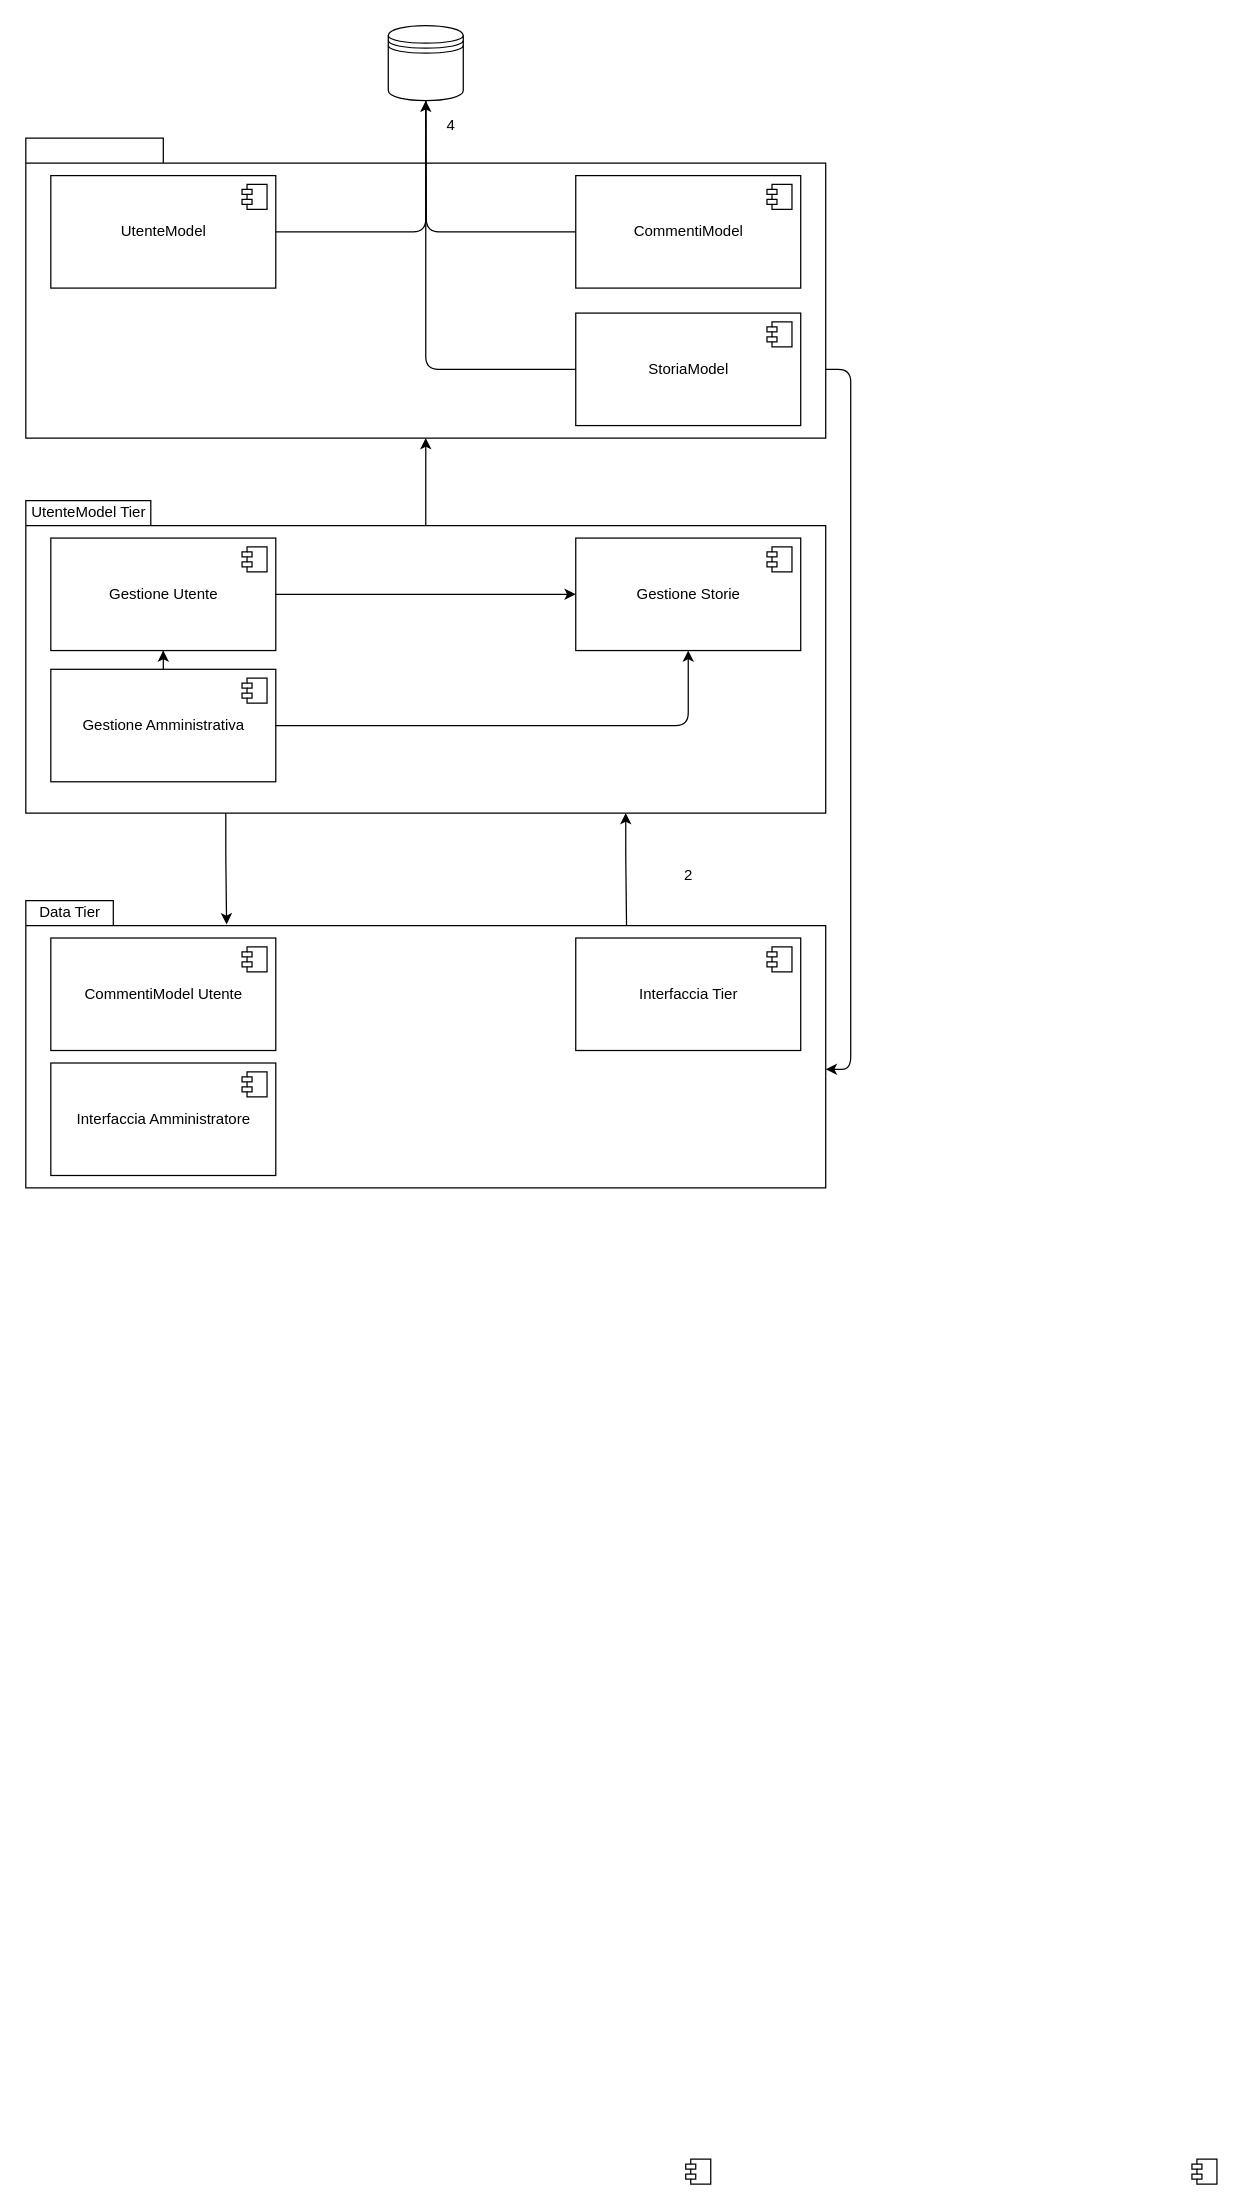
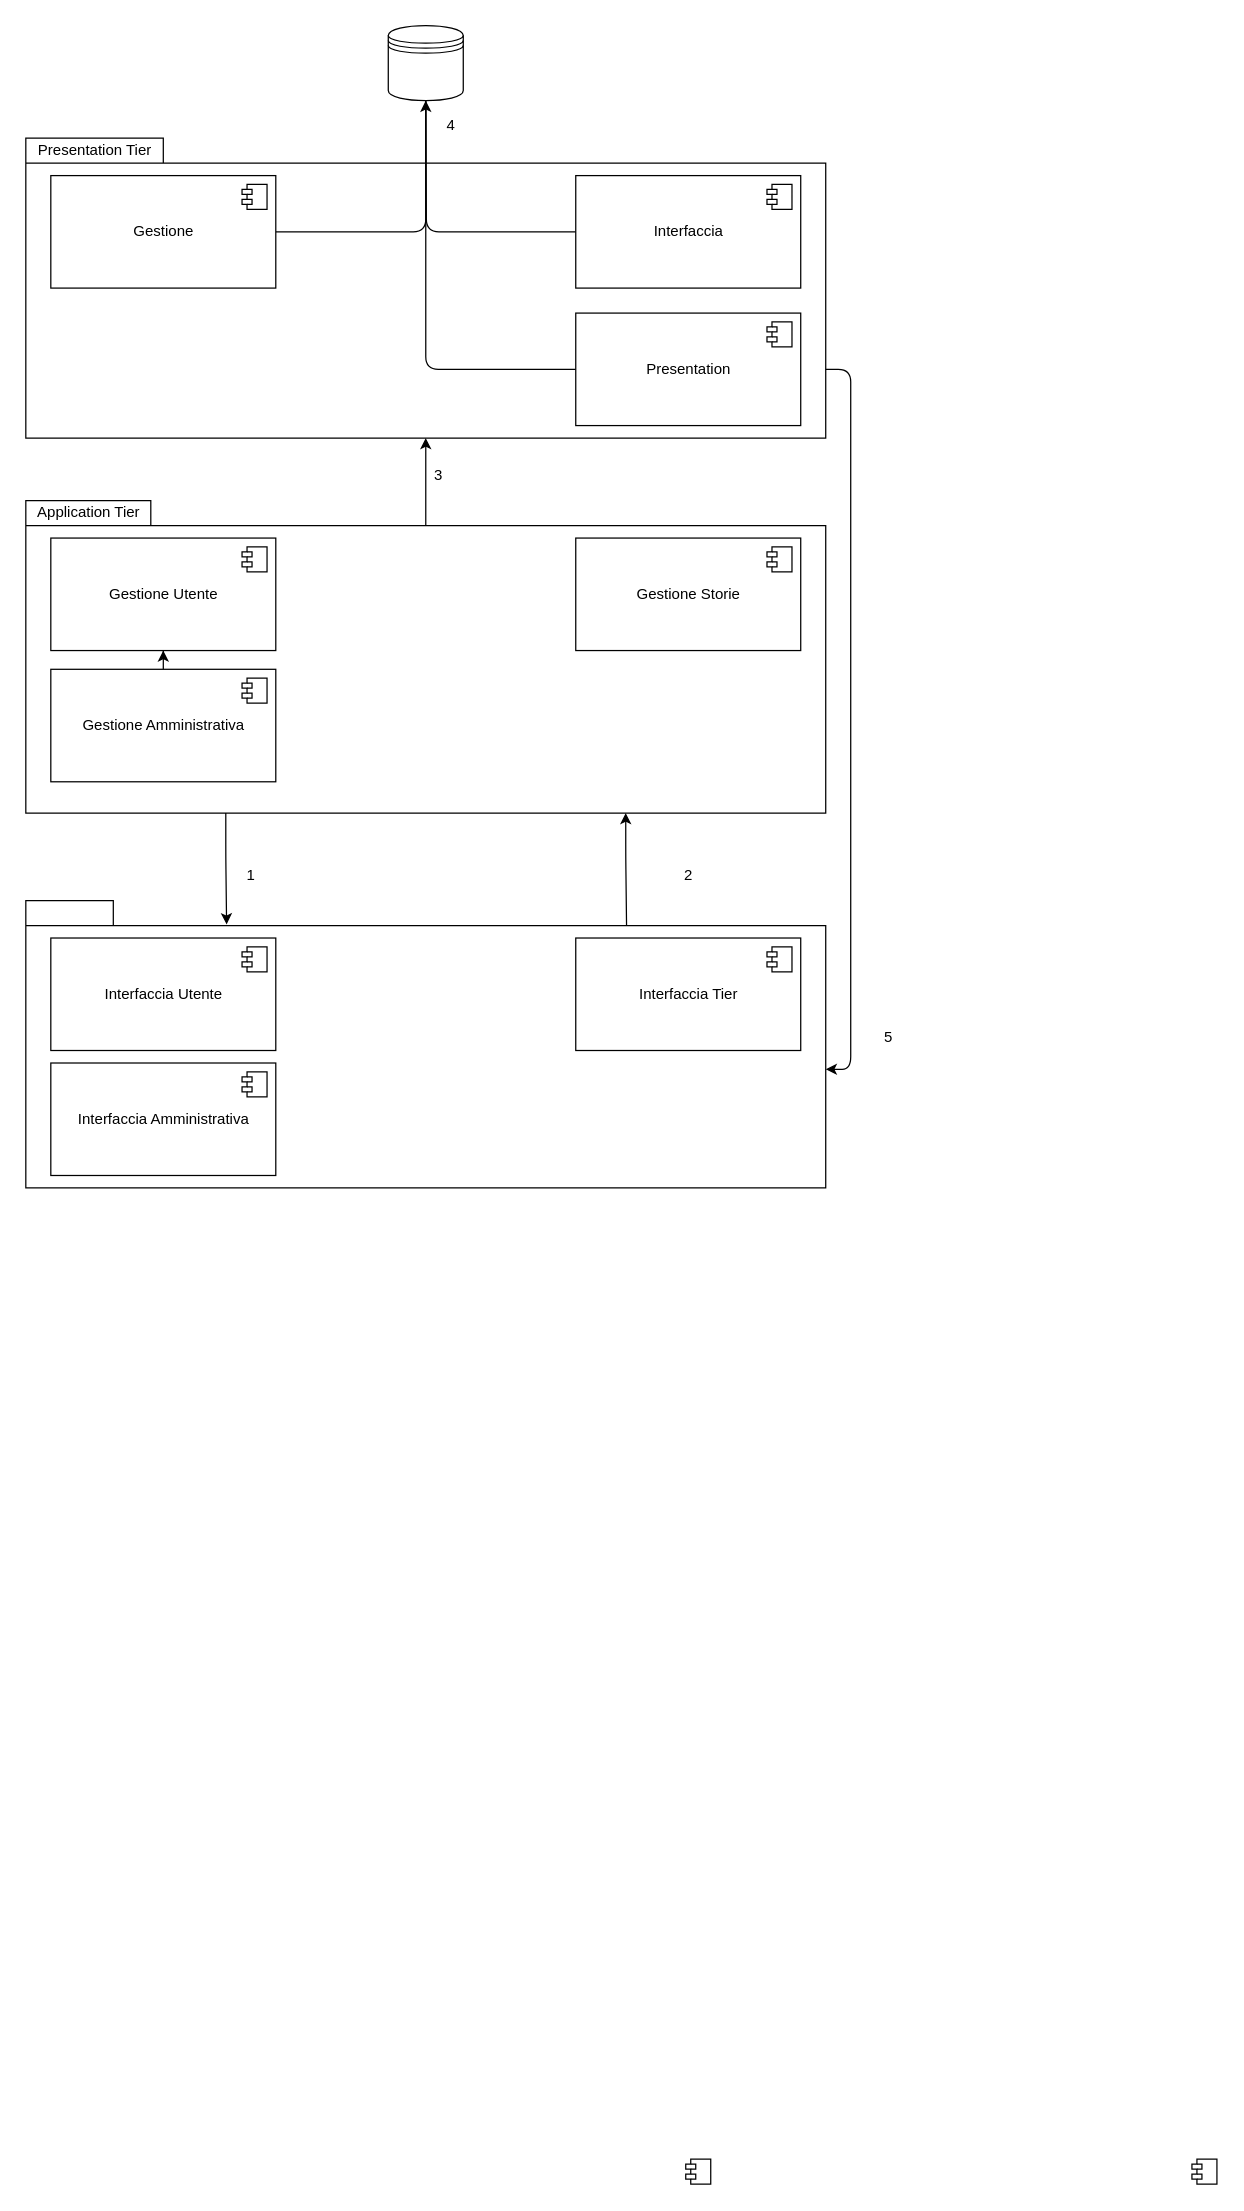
node "Presentation Tier": added
node "UtenteModel": label "UtenteModel" -> "Gestione"
node "CommentiModel": label "CommentiModel" -> "Interfaccia"
node "StoriaModel": label "StoriaModel" -> "Presentation"
node "3": added
node "UtenteModel Tier": label "UtenteModel Tier" -> "Application Tier"
edge "Gestione Utente" -> "Gestione Storie": removed
edge "Gestione Amministrativa" -> "Gestione Storie": removed
node "1": added
node "Data Tier": removed
node "CommentiModel Utente": label "CommentiModel Utente" -> "Interfaccia Utente"
node "5": added
node "Interfaccia Amministratore": label "Interfaccia Amministratore" -> "Interfaccia Amministrativa"
